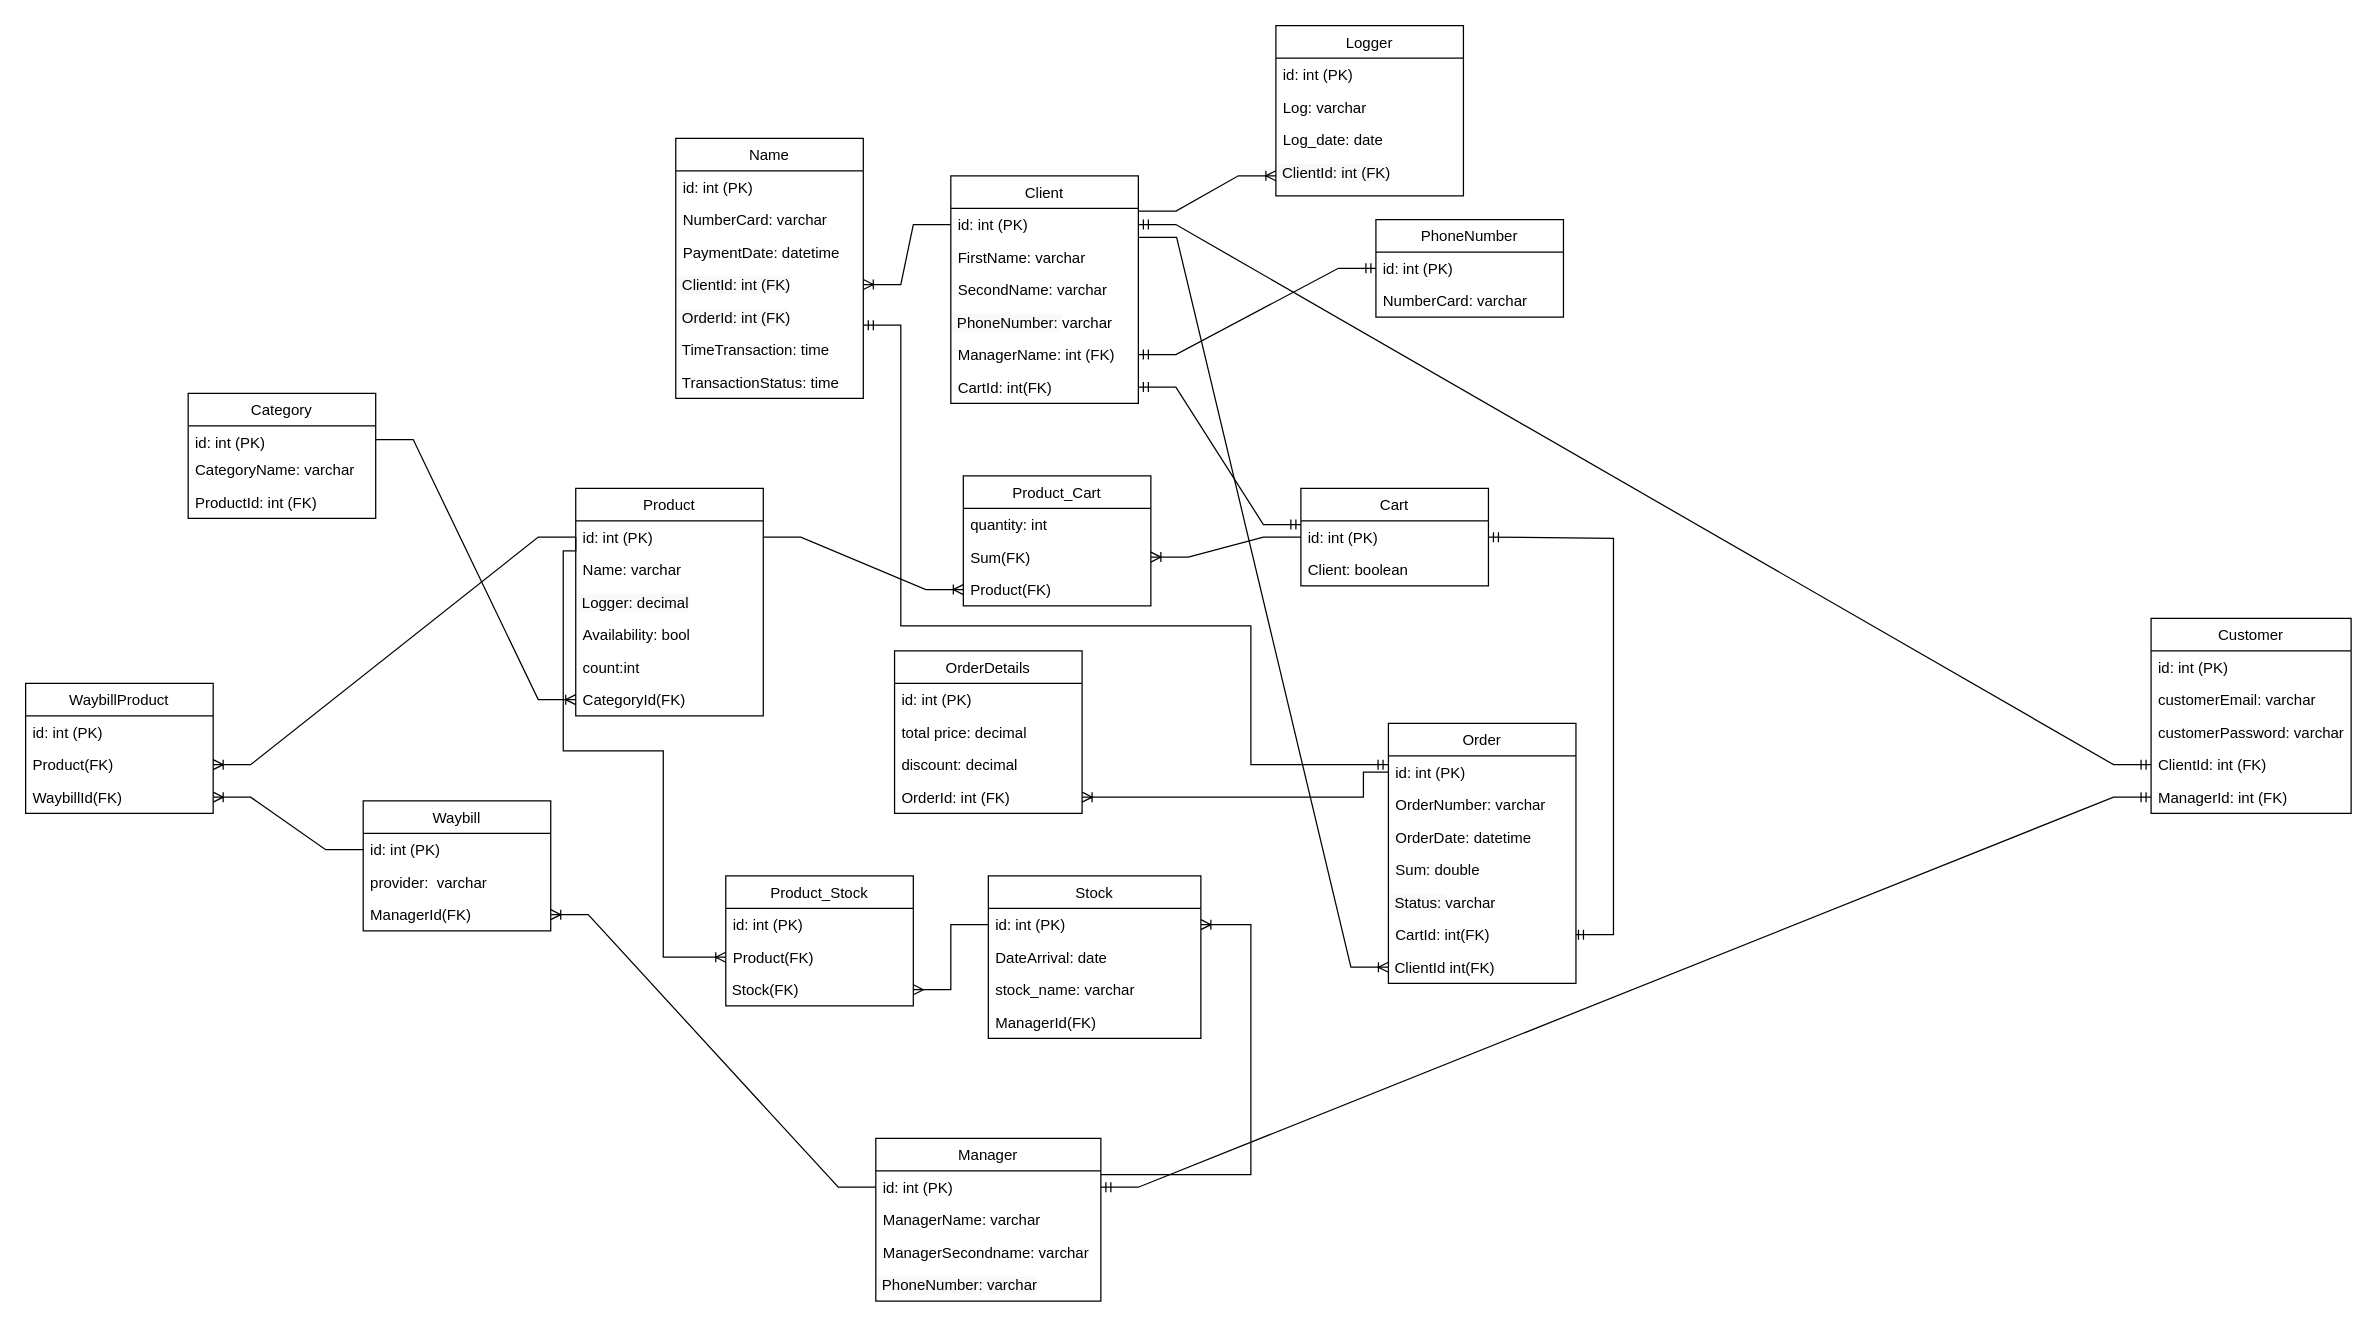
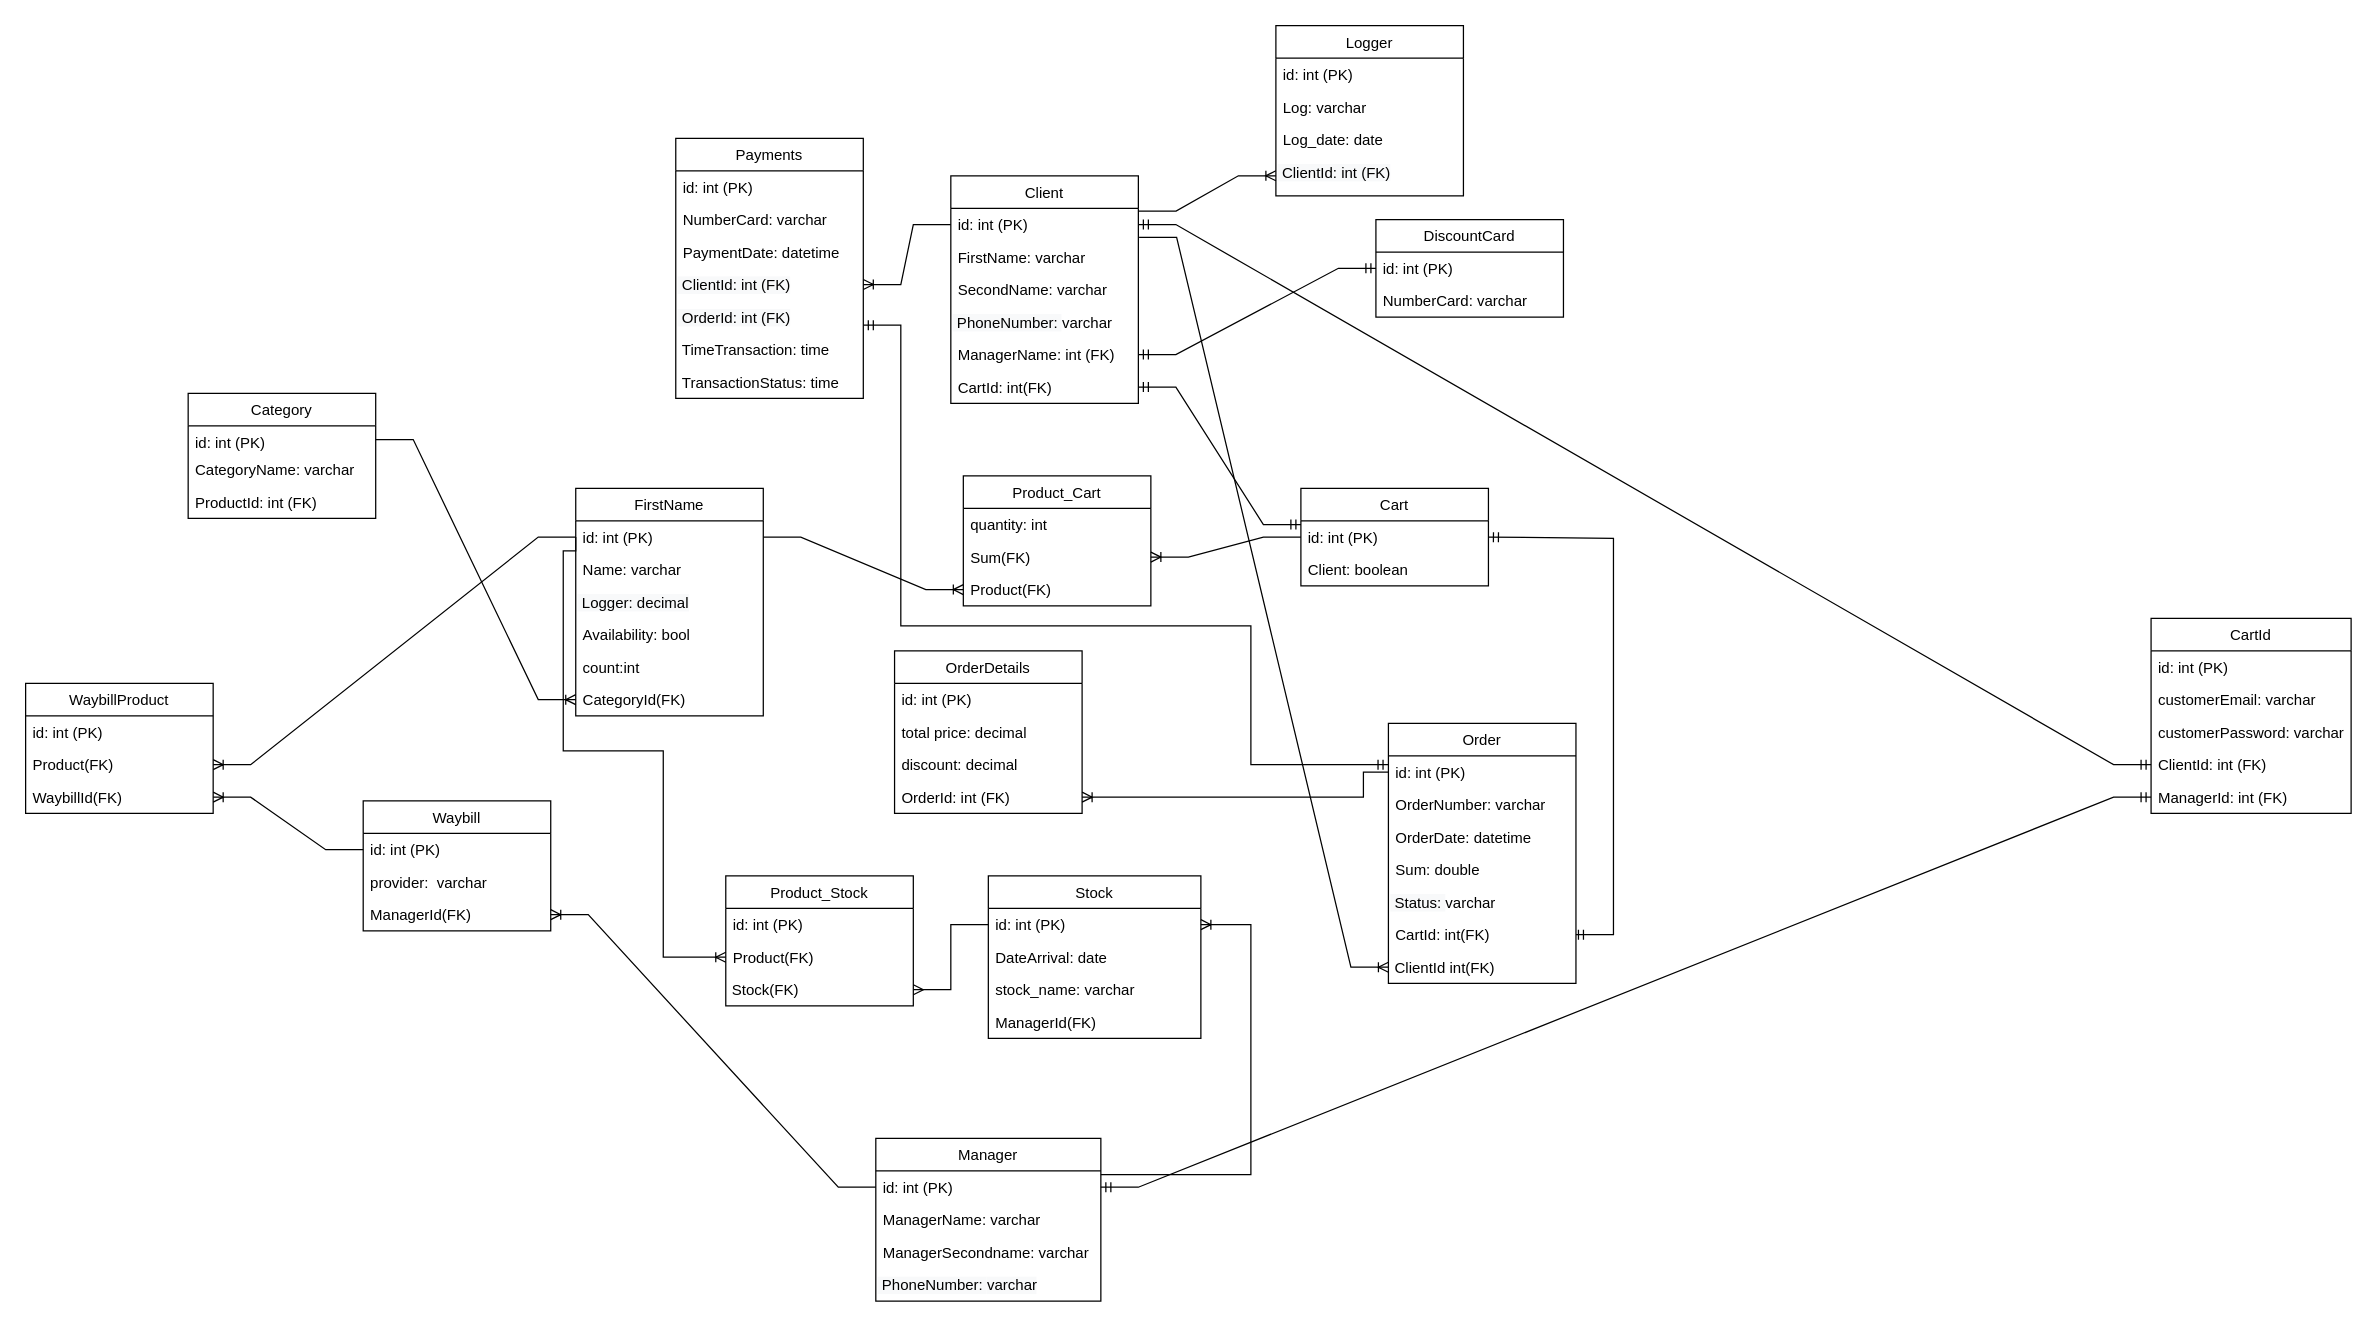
node "Name": label "Name" -> "Payments"
node "PhoneNumber": label "PhoneNumber" -> "DiscountCard"
node "Product": label "Product" -> "FirstName"
node "Customer": label "Customer" -> "CartId"
